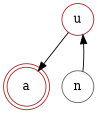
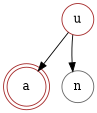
edge "n" -> "u": reversed
